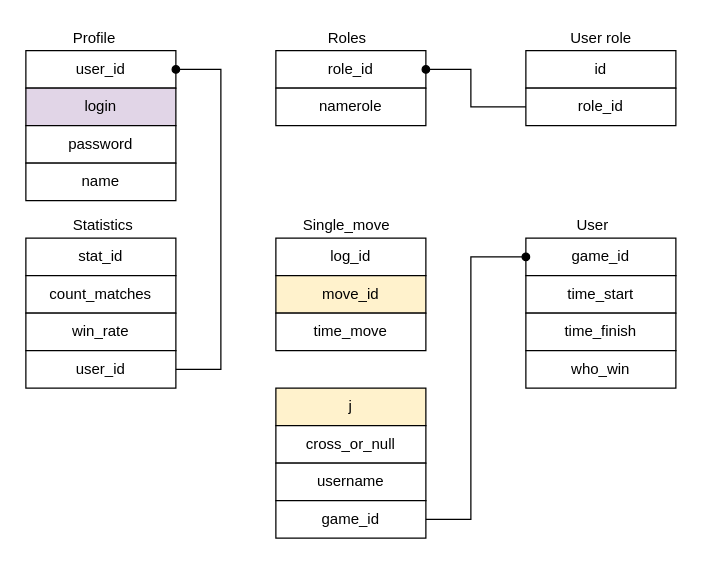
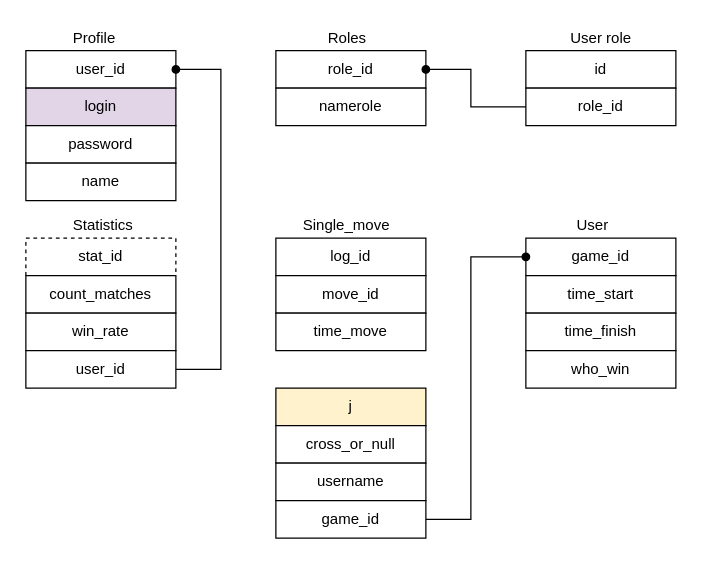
node "stat_id": style solid -> dashed
node "move_id": fillcolor #fff2cc -> #ffffff
